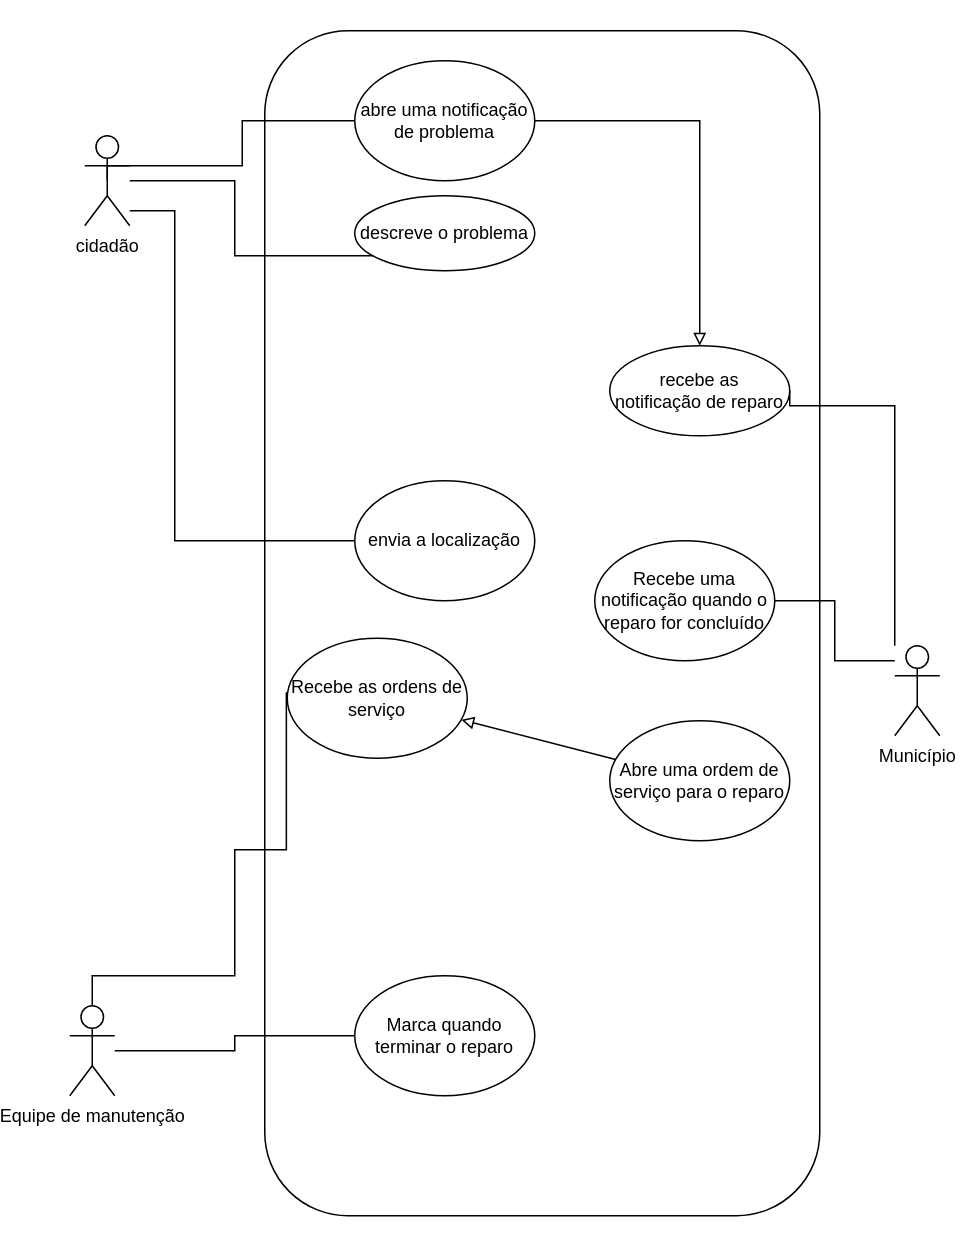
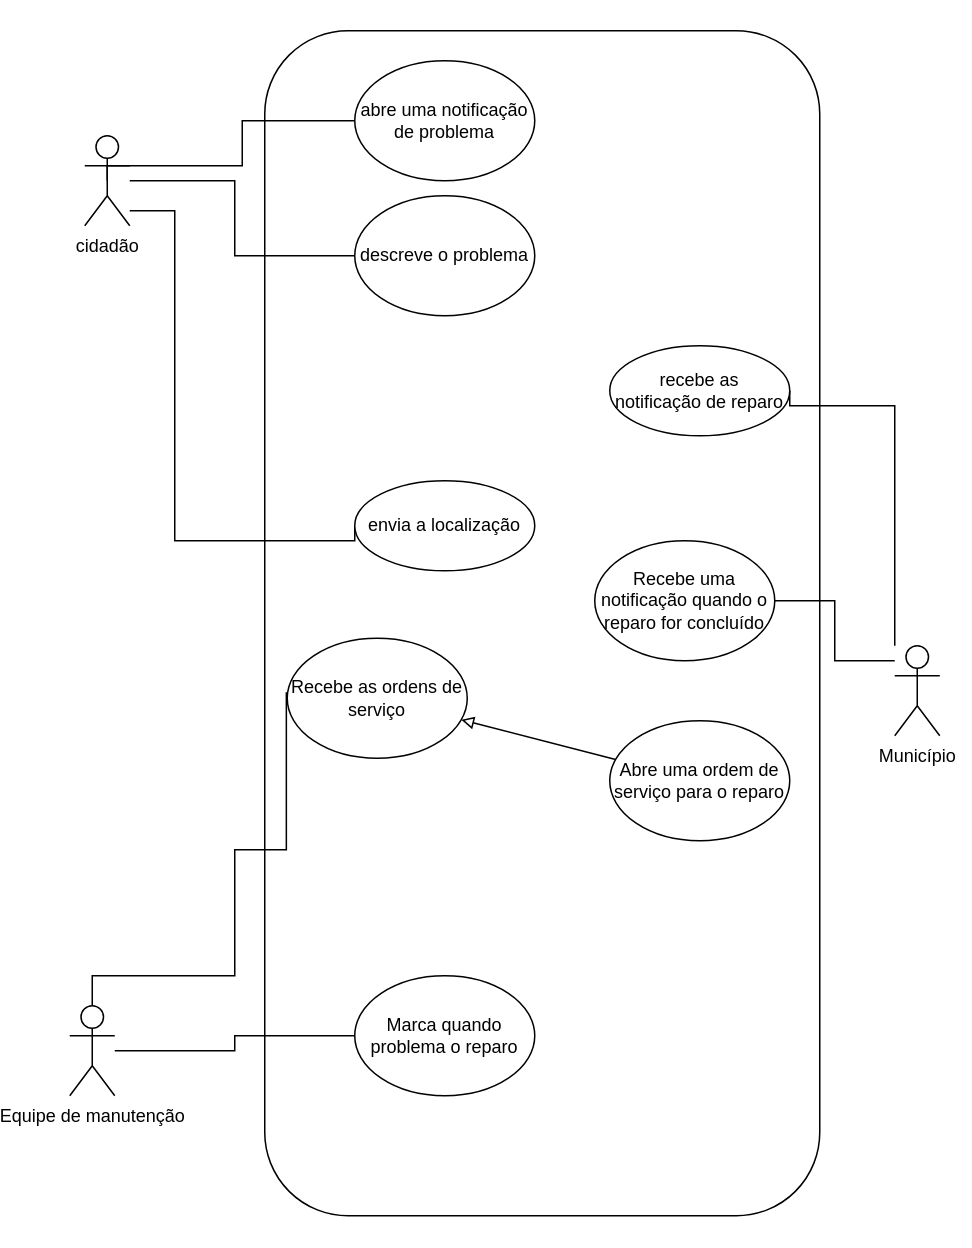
edge "abre uma notificação de problema" -> "recebe as notificação de reparo": removed
node "descreve o problema": size 180x75 -> 180x120
node "envia a localização": size 180x120 -> 180x90
node "Marca quando terminar o reparo": label "Marca quando terminar o reparo" -> "Marca quando problema o reparo"
